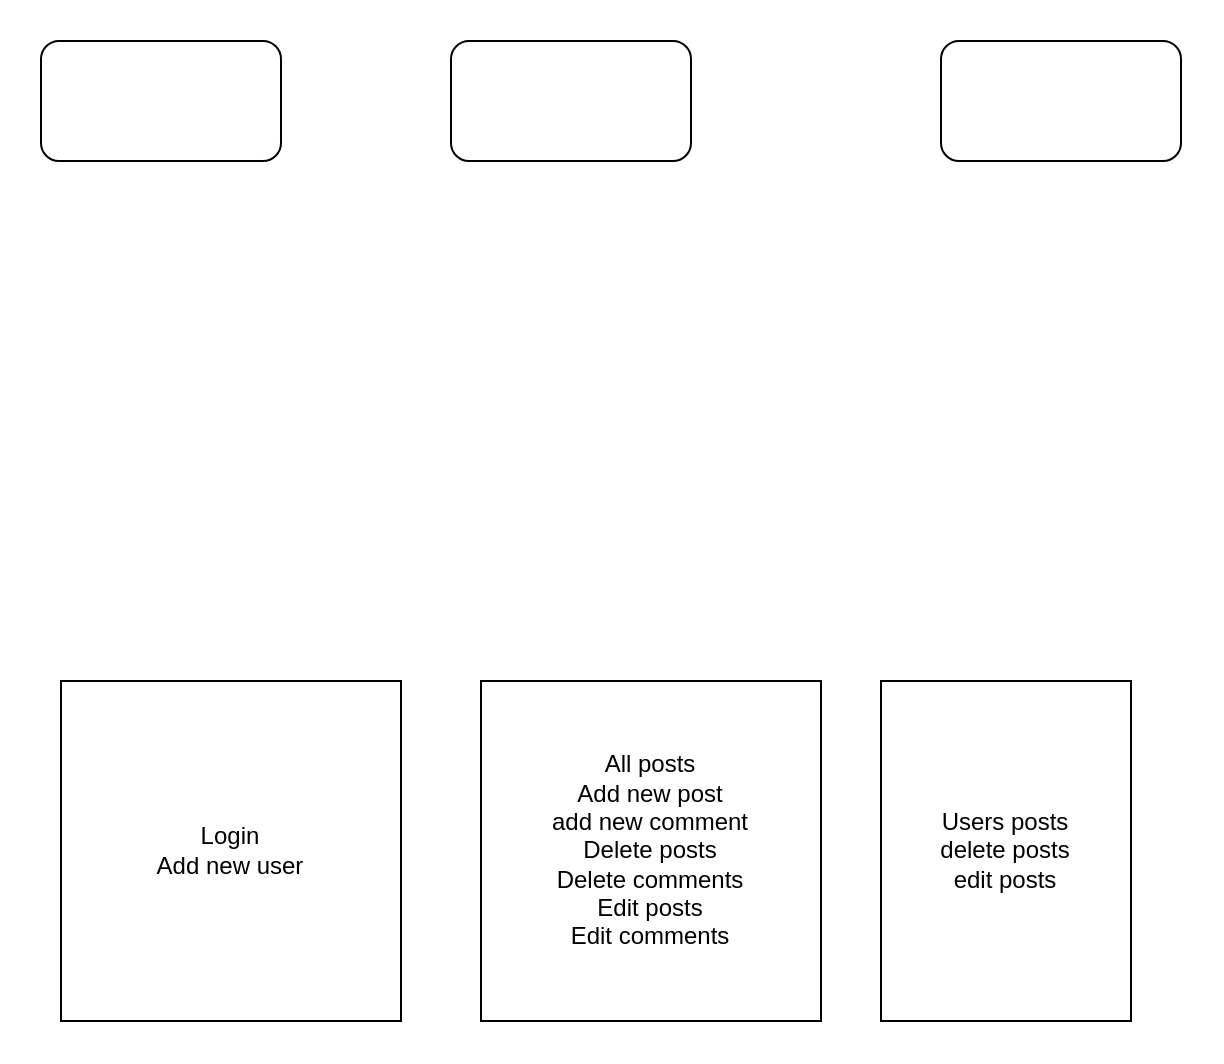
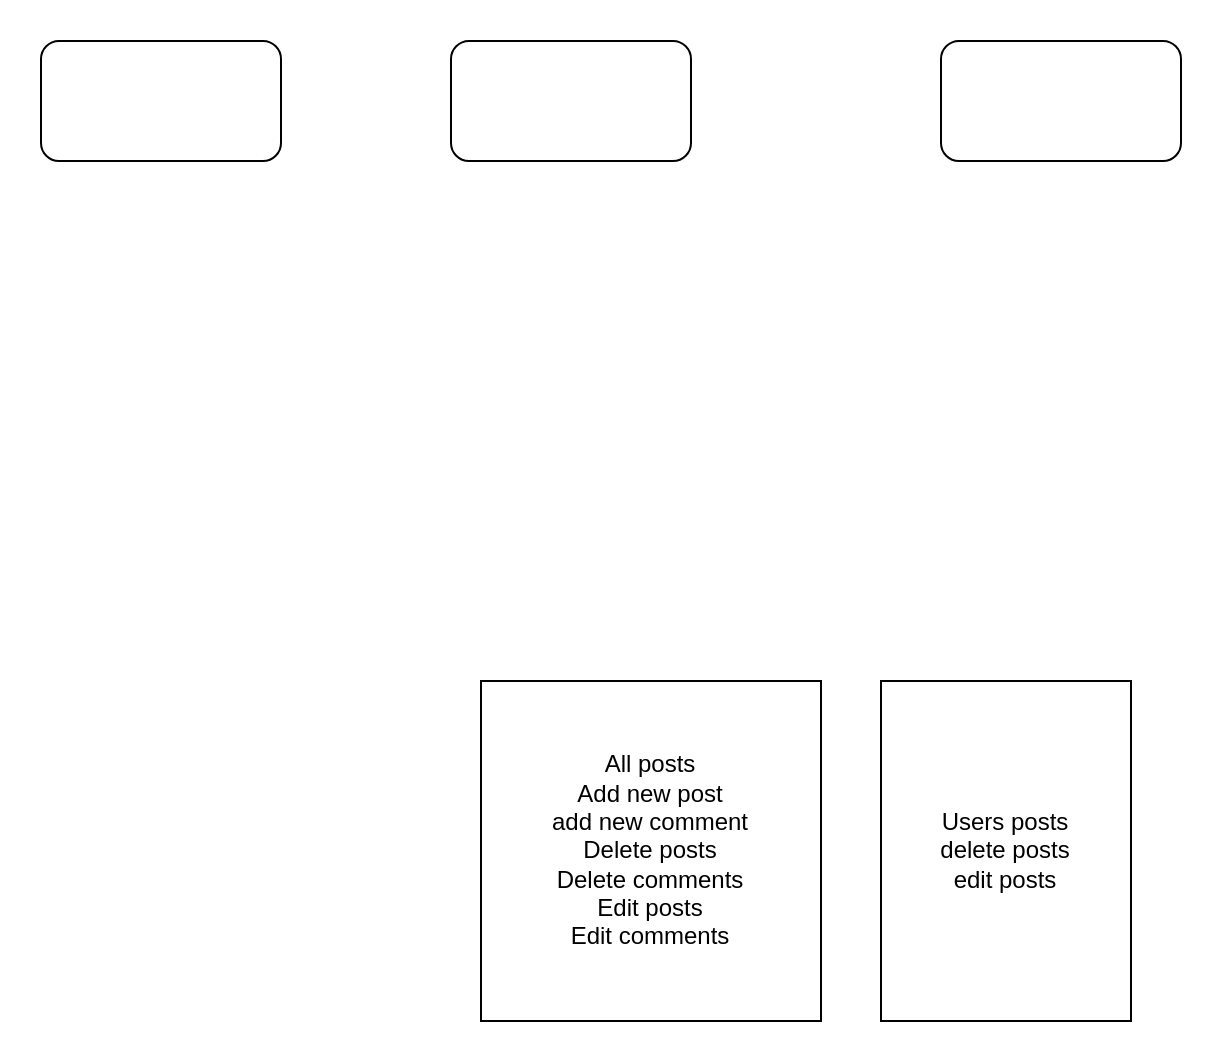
node "Login Add new user": removed
